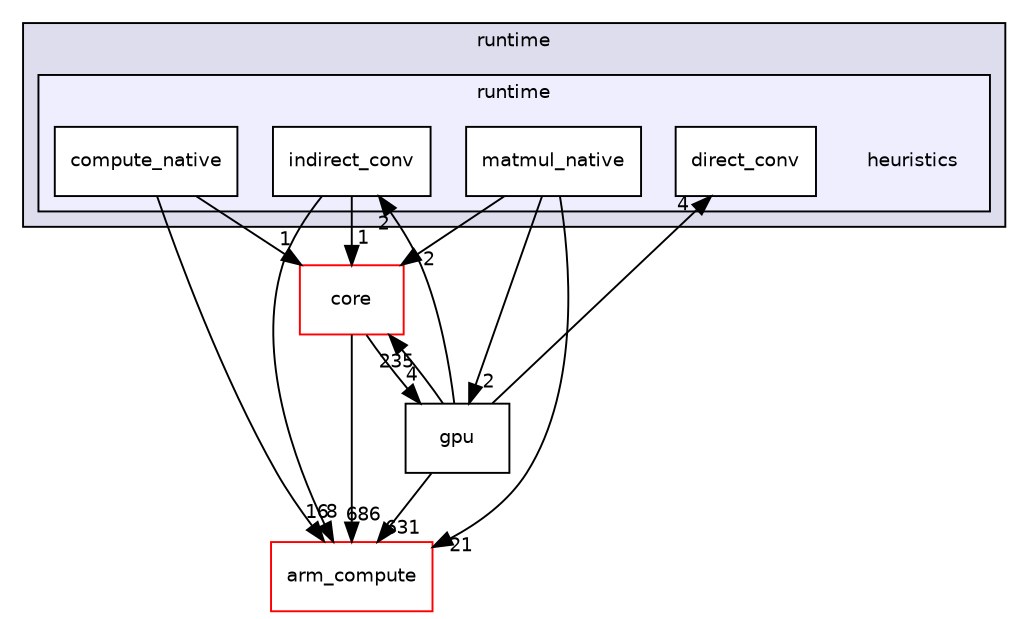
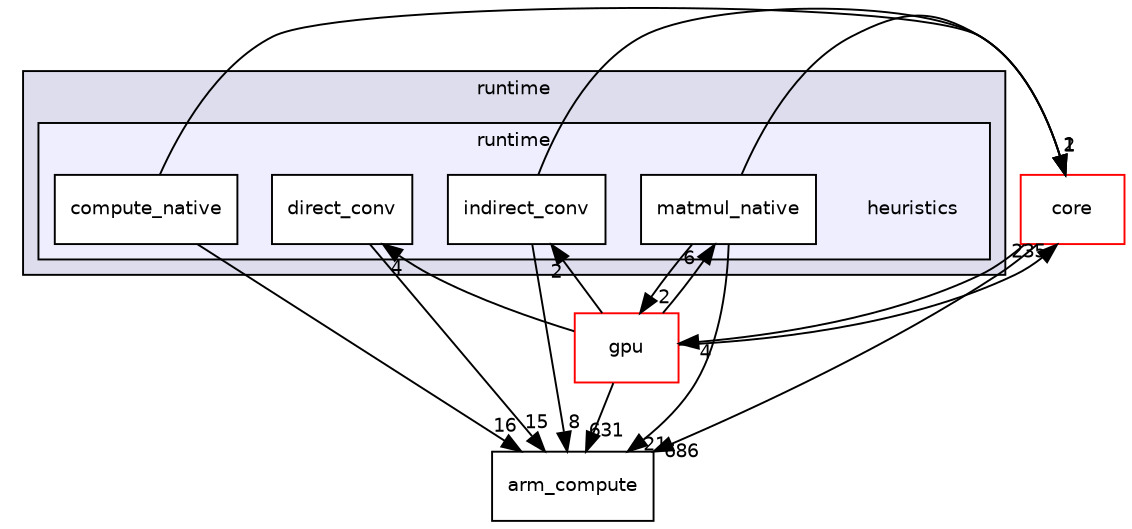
edge "gpu" -> "matmul_native": added
edge "direct_conv" -> "arm_compute": added
node "gpu": color black -> red
node "arm_compute": color red -> black
